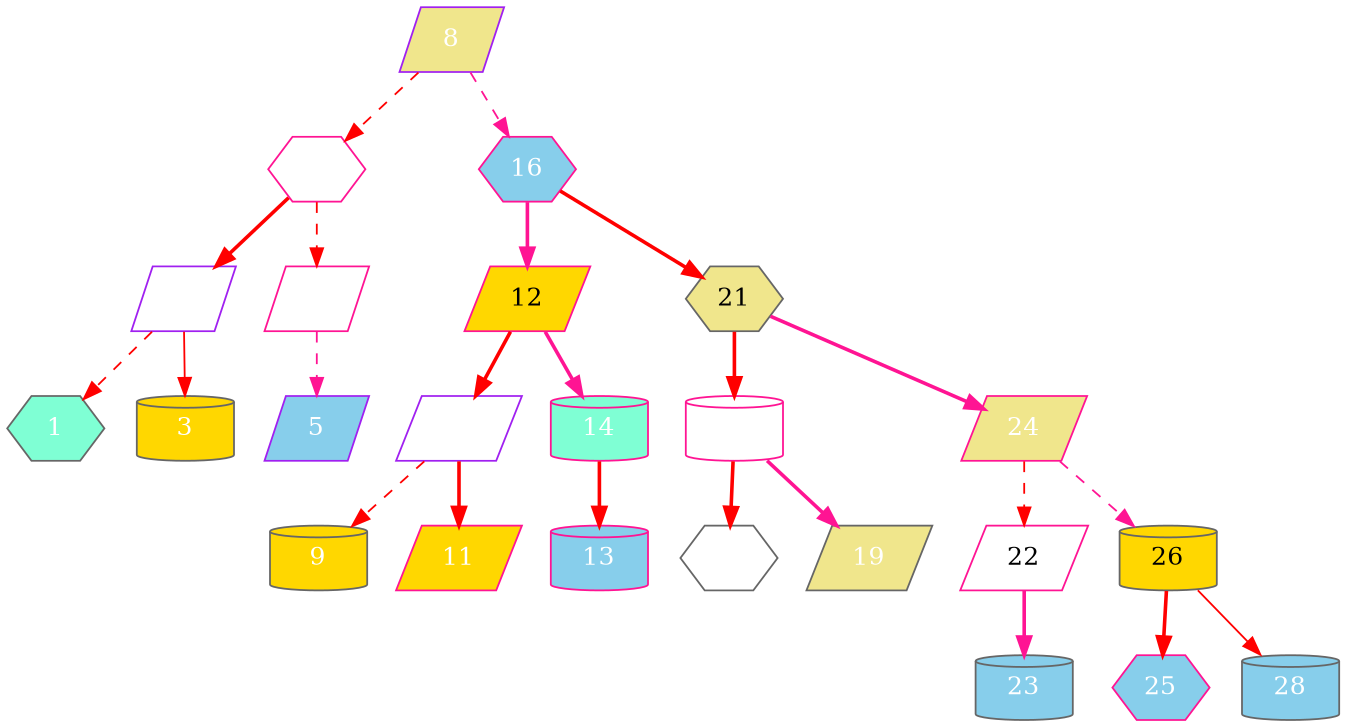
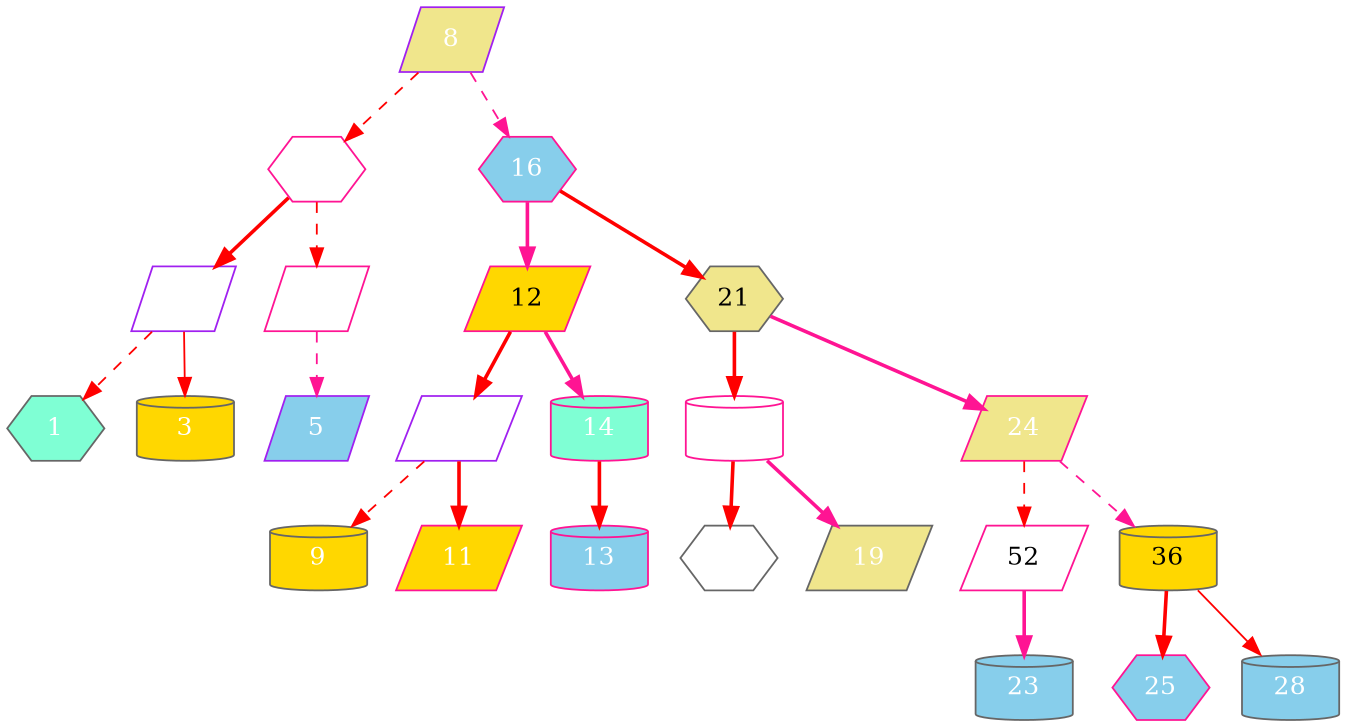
node "22": label "22" -> "52"
node "26": label "26" -> "36"
